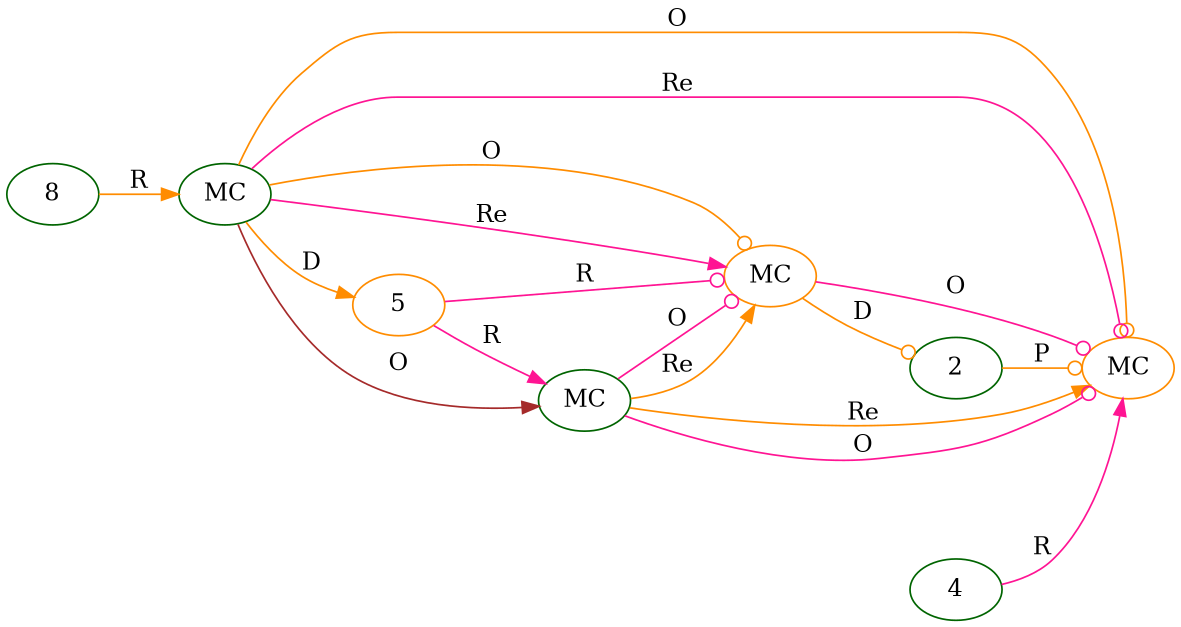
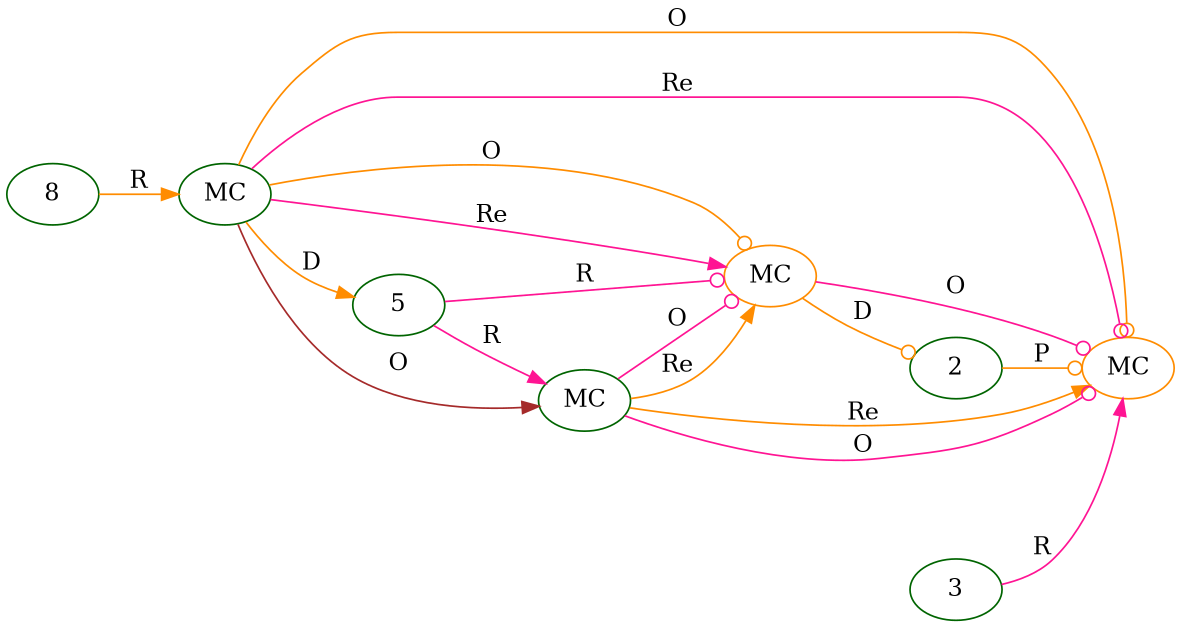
node "5": color darkorange -> darkgreen
node "4": label "4" -> "3"
